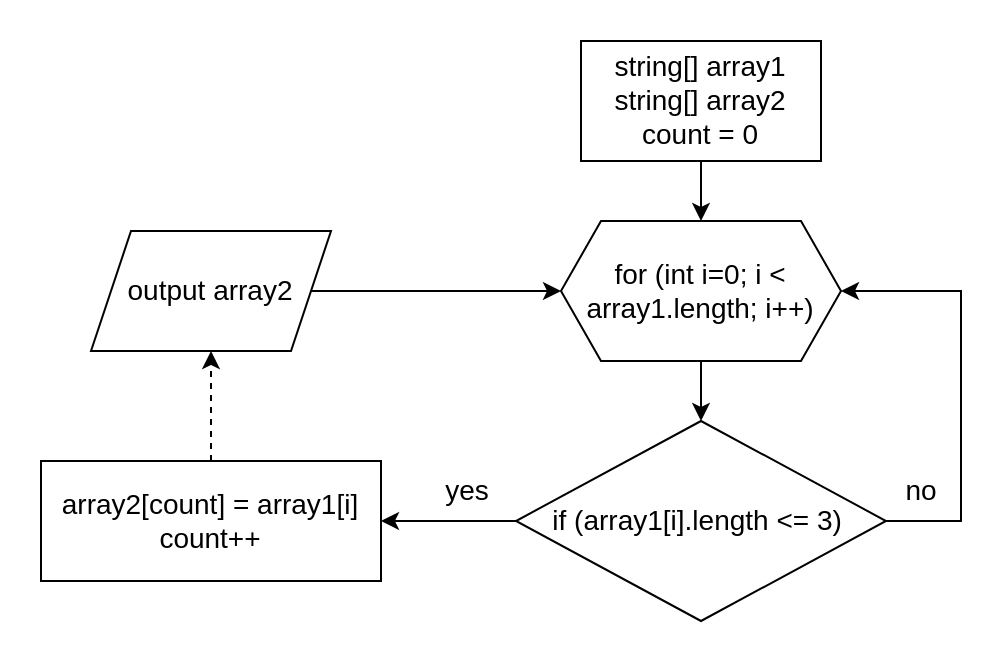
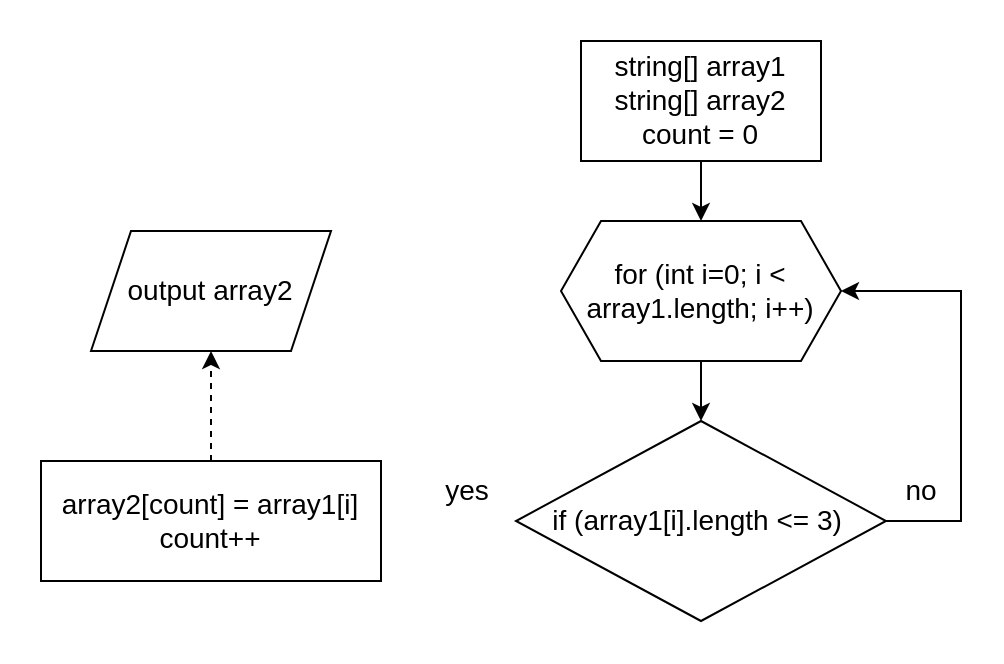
edge "output array2" -> "for (int i=0; i < array1.length; i++)": removed
edge "if (array1[i].length <= 3)" -> "array2[count] = array1[i] count++": removed
